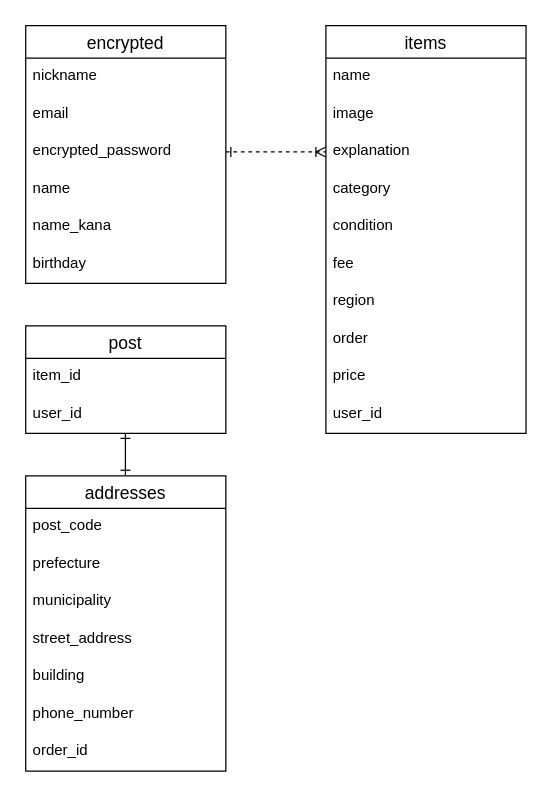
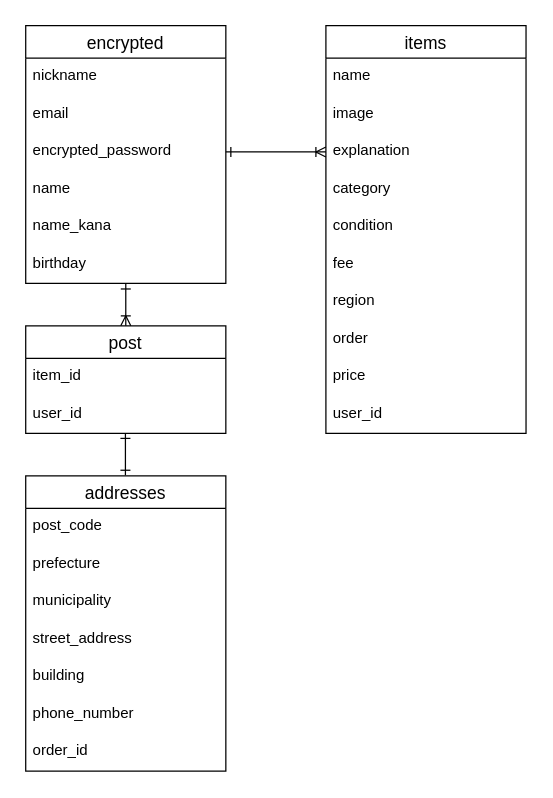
edge "encrypted_password" -- "explanation": style dashed -> solid
edge "birthday" -- "post": added
